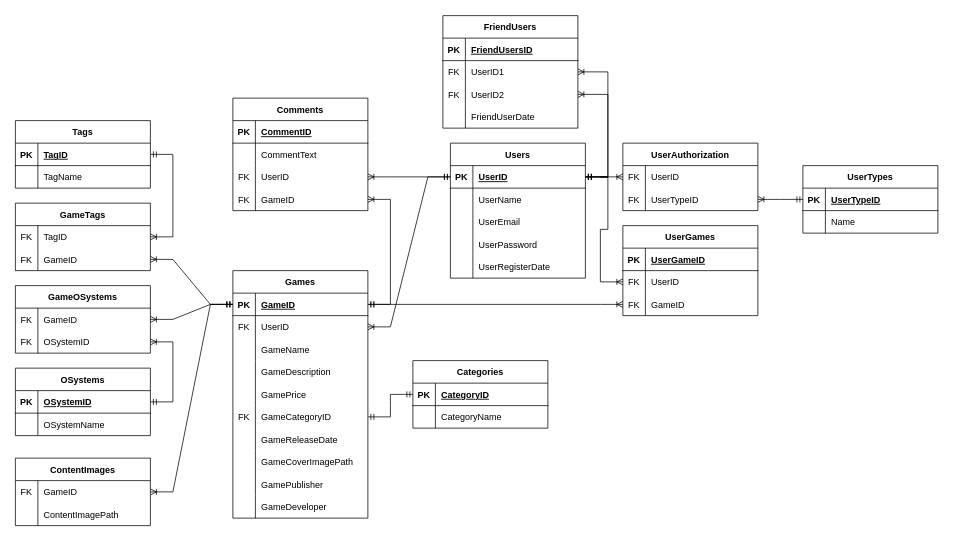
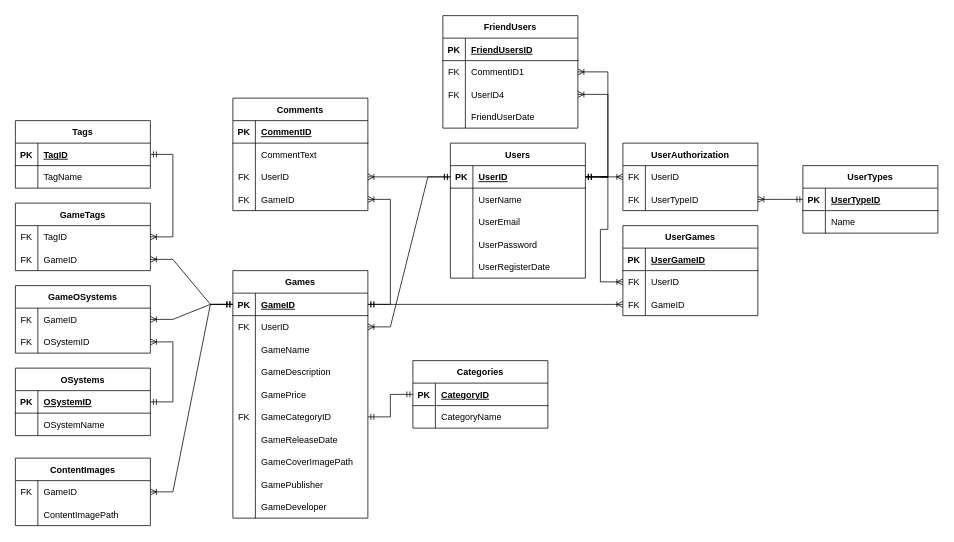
node "UserID1": label "UserID1" -> "CommentID1"
node "UserID2": label "UserID2" -> "UserID4"
